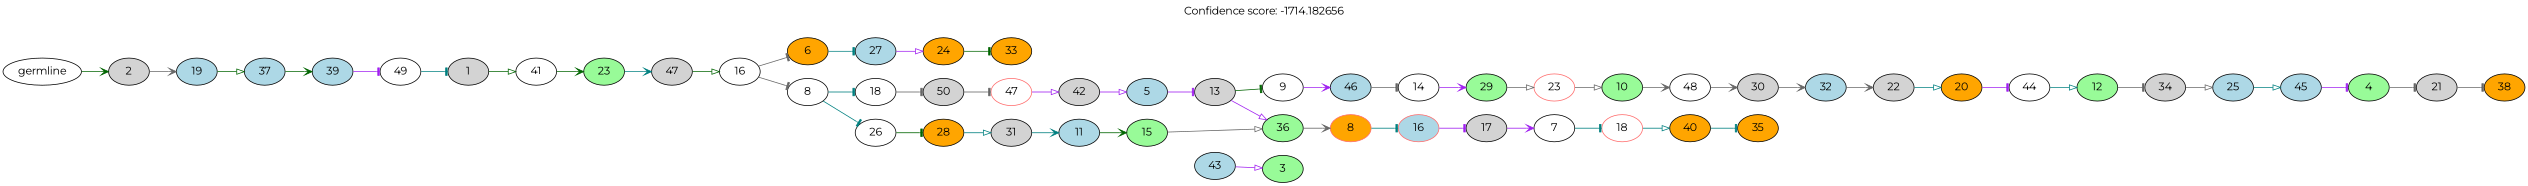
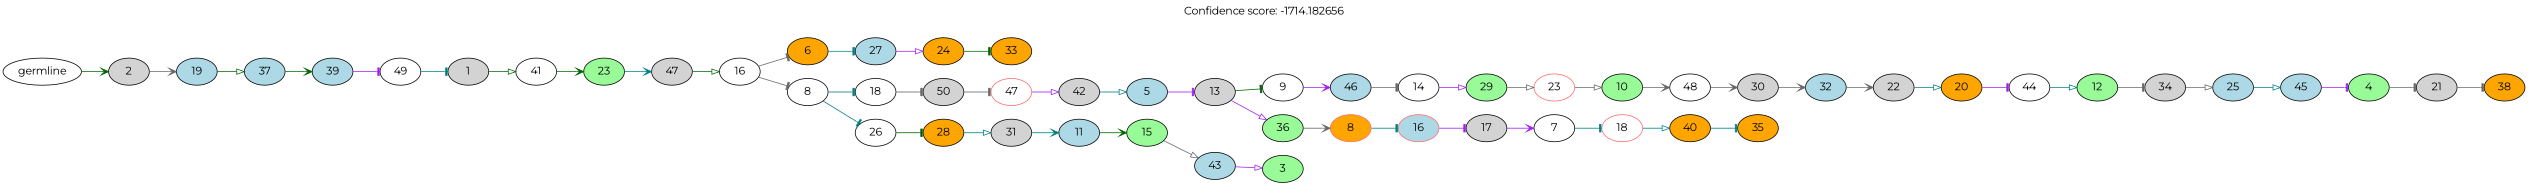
edge "14" -> "29": arrowhead vee -> onormal
edge "42" -> "5": color purple -> teal
edge "15" -> "36": now "15" -> "43"
